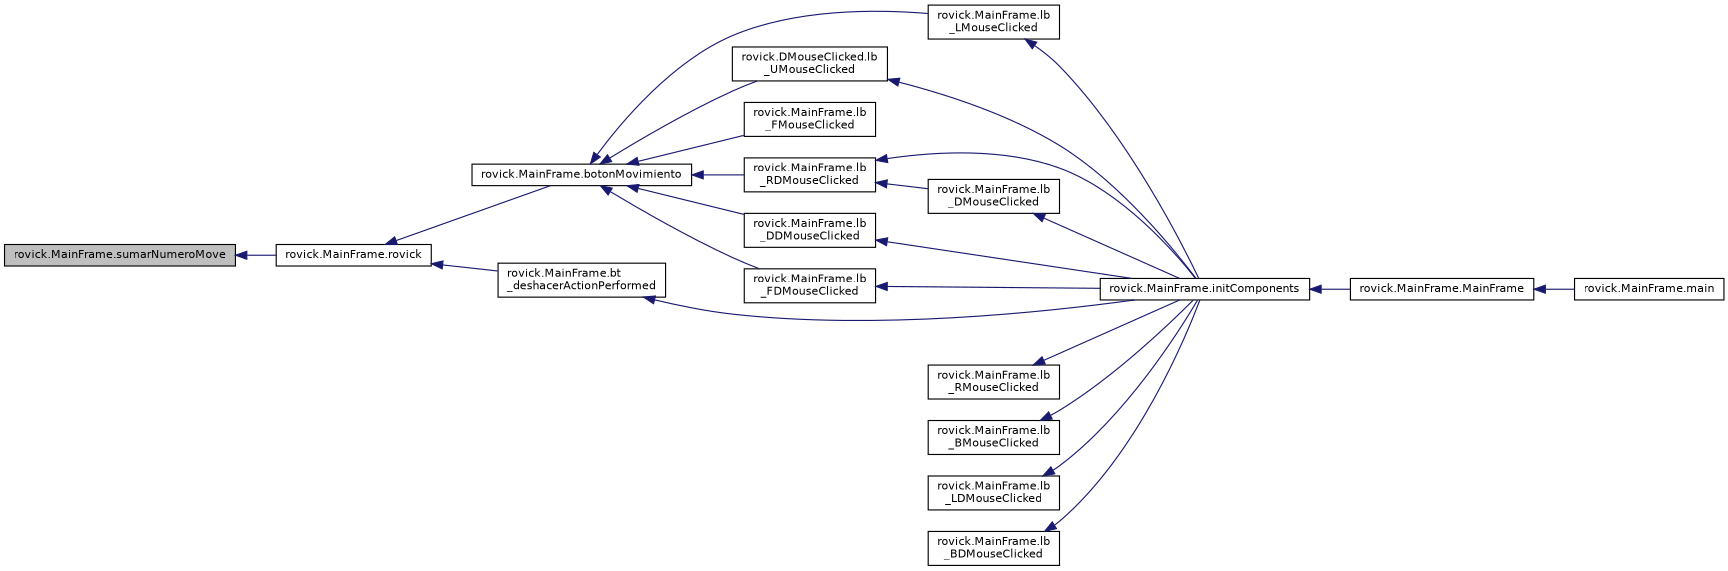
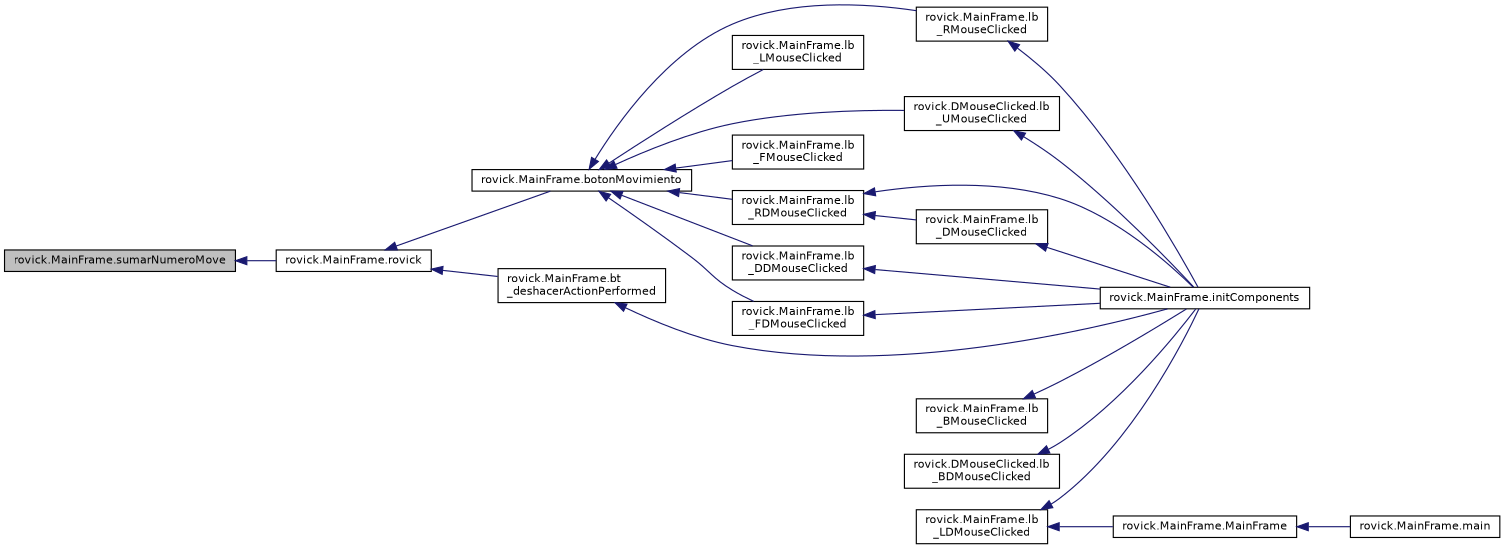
edge "rovick.MainFrame.lb _RMouseClicked" -> "rovick.MainFrame.botonMovimiento": added
edge "rovick.MainFrame.initComponents" -> "rovick.MainFrame.lb _LMouseClicked": removed
edge "rovick.MainFrame.MainFrame" -> "rovick.MainFrame.initComponents": now "rovick.MainFrame.MainFrame" -> "rovick.MainFrame.lb _LDMouseClicked"
node "rovick.MainFrame.lb _BDMouseClicked": label "rovick.MainFrame.lb _BDMouseClicked" -> "rovick.DMouseClicked.lb _BDMouseClicked"
